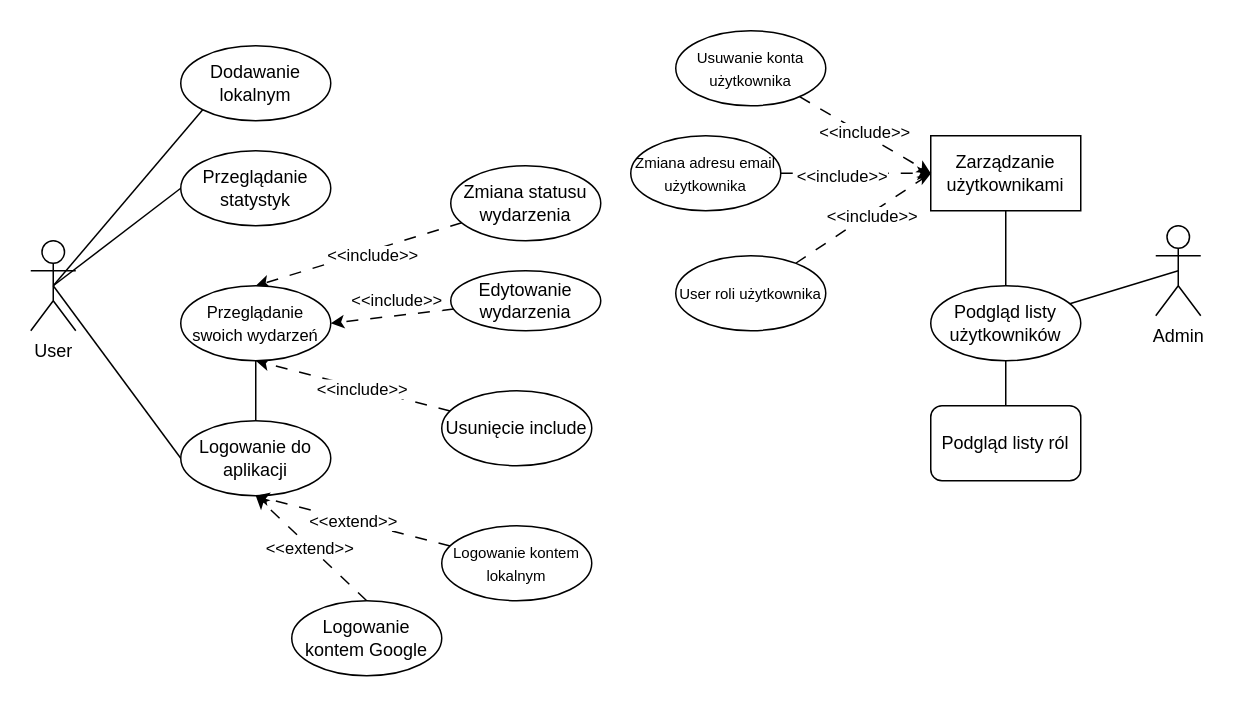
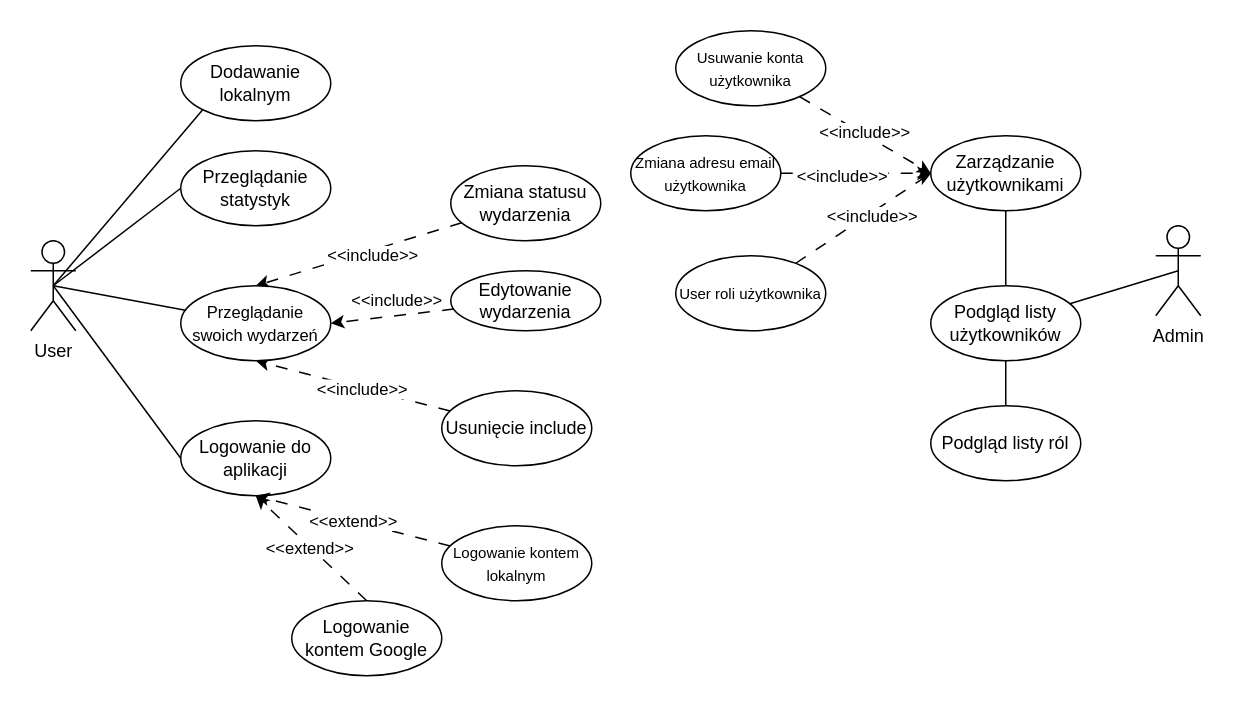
node "Zarządzanie użytkownikami": shape rectangle -> ellipse
edge "Przeglądanie swoich wydarzeń" -- "Logowanie do aplikacji": now "Przeglądanie swoich wydarzeń" -- "User"
node "Podgląd listy ról": shape rounded rectangle -> ellipse
